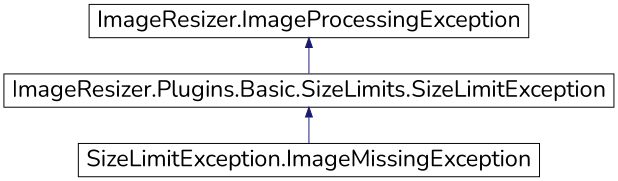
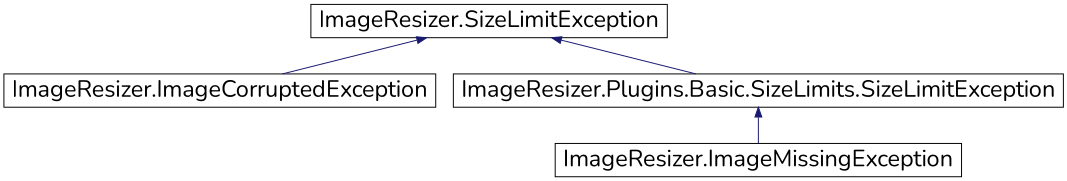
node "ImageResizer.ImageProcessingException": label "ImageResizer.ImageProcessingException" -> "ImageResizer.SizeLimitException"
node "ImageResizer.ImageCorruptedException": added
node "SizeLimitException.ImageMissingException": label "SizeLimitException.ImageMissingException" -> "ImageResizer.ImageMissingException"
